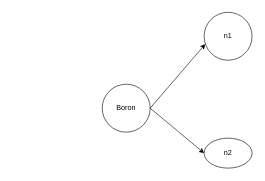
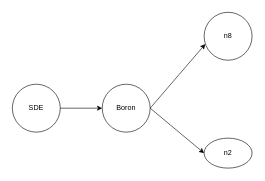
node "n1": label "n1" -> "n8"
node "SDE": added
edge "SDE" -> "Boron": added
